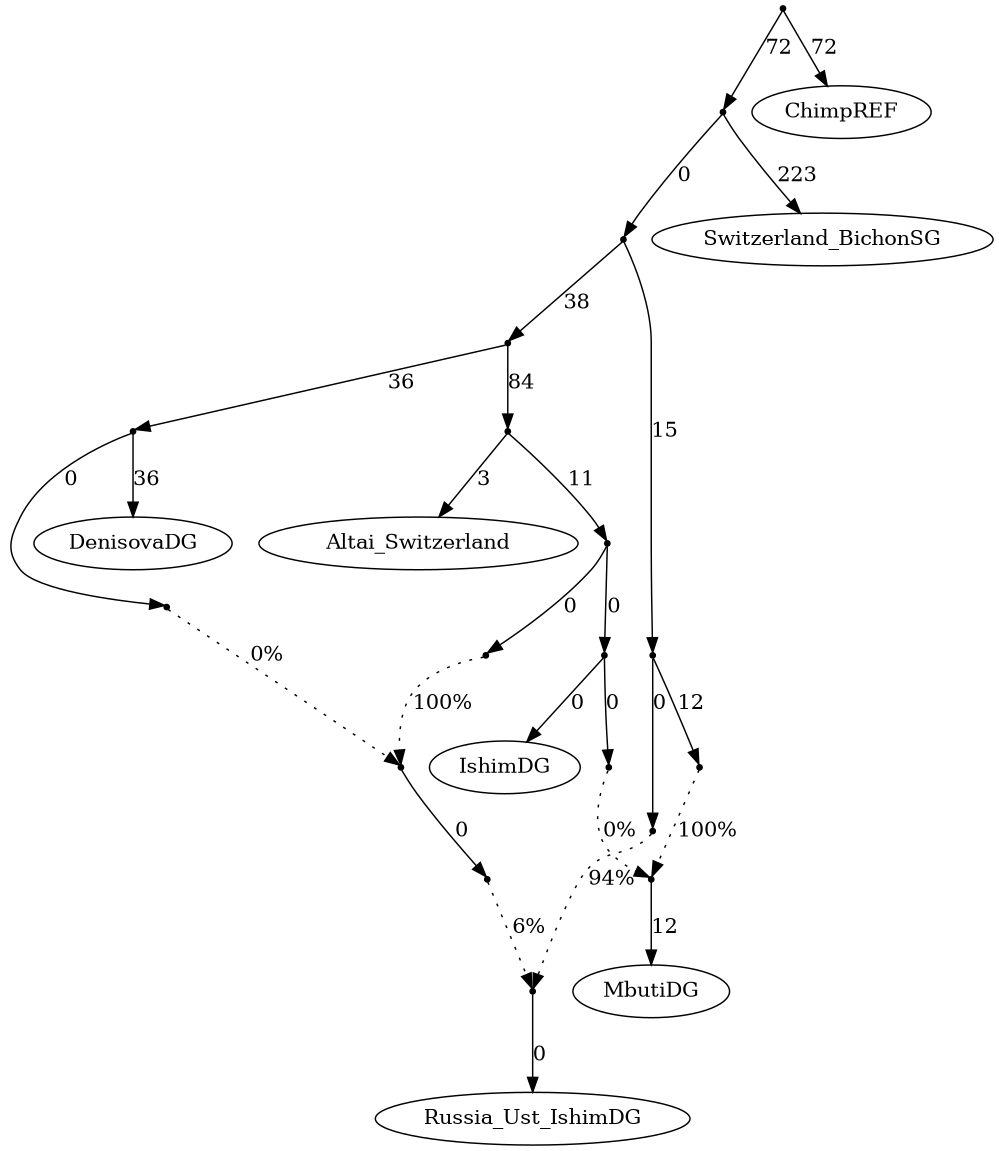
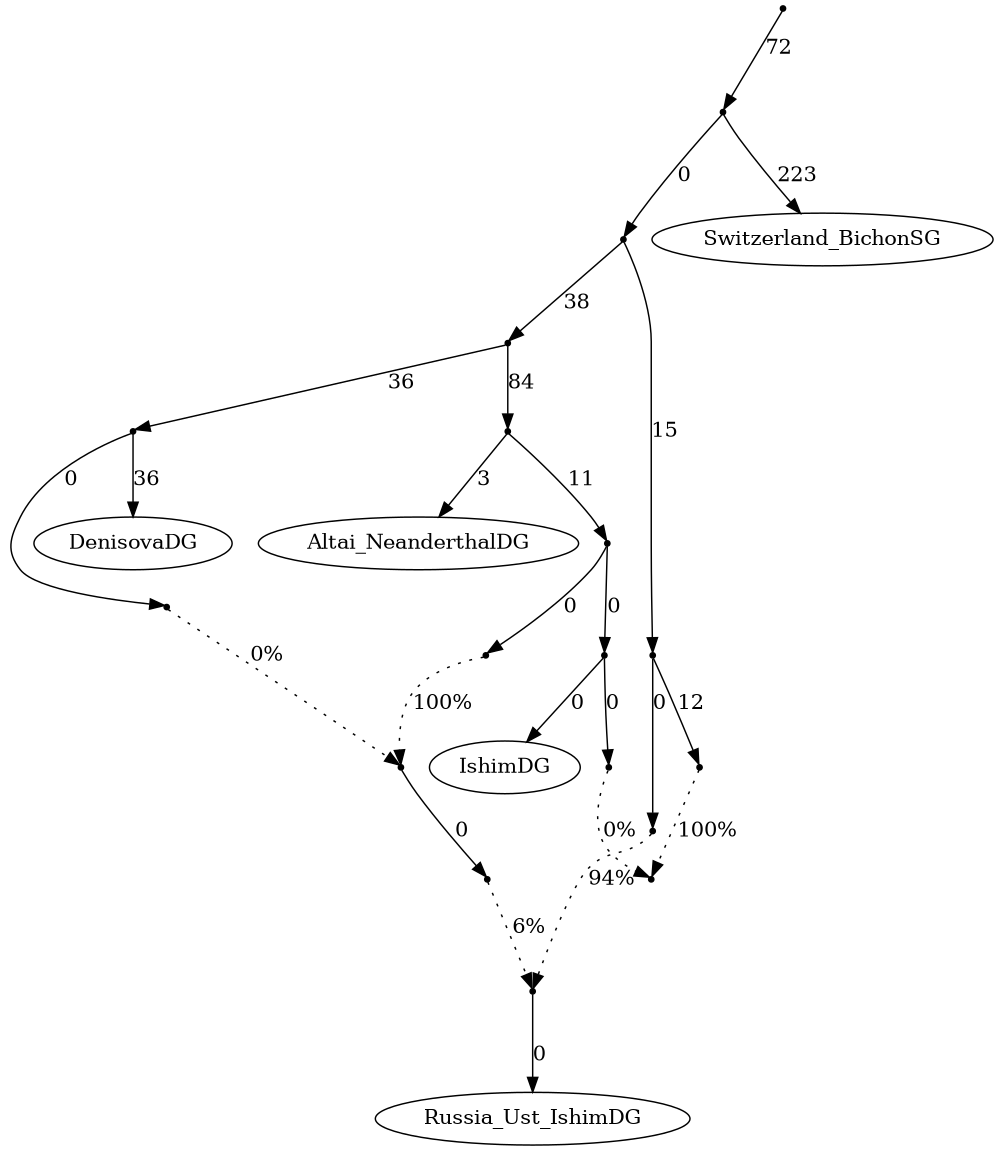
node "ChimpREF": removed
node "Altai_Switzerland": label "Altai_Switzerland" -> "Altai_NeanderthalDG"
node "MbutiDG": removed
